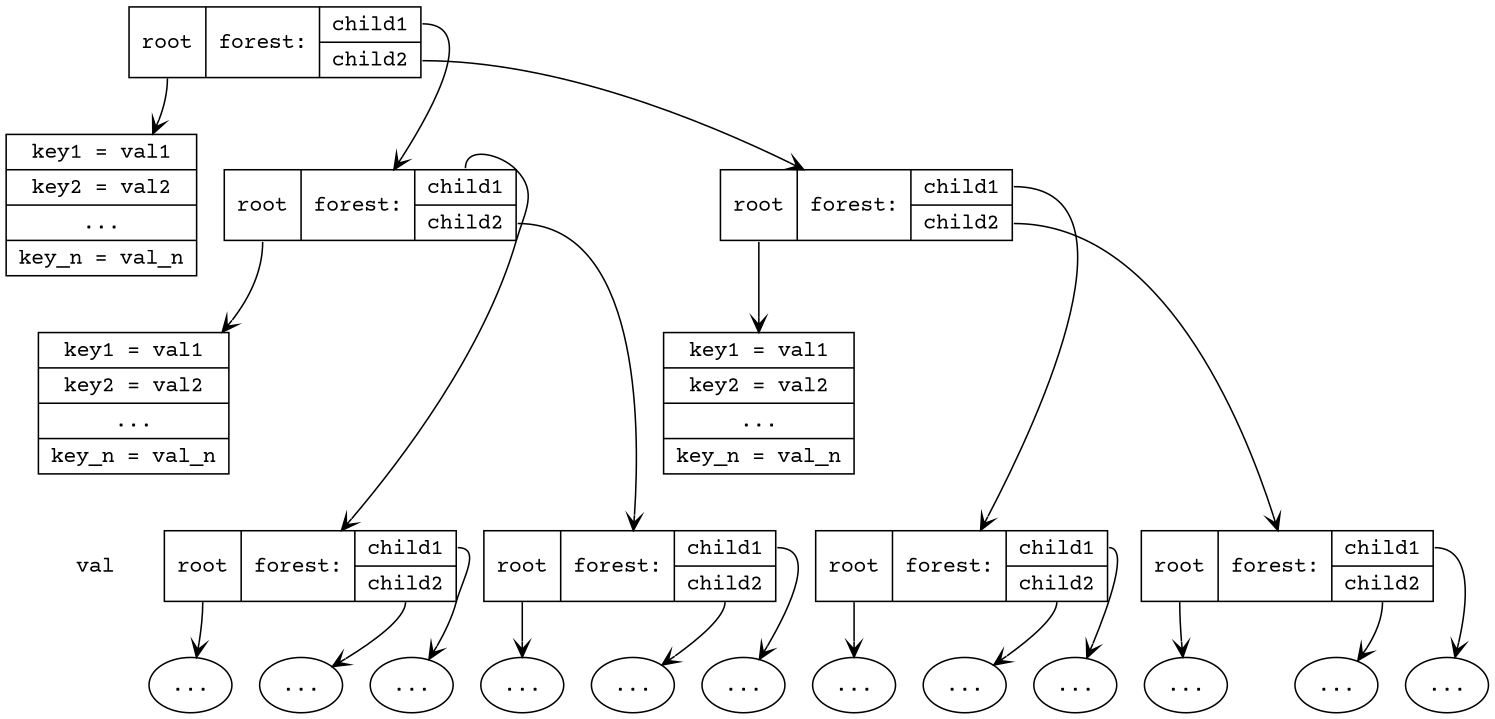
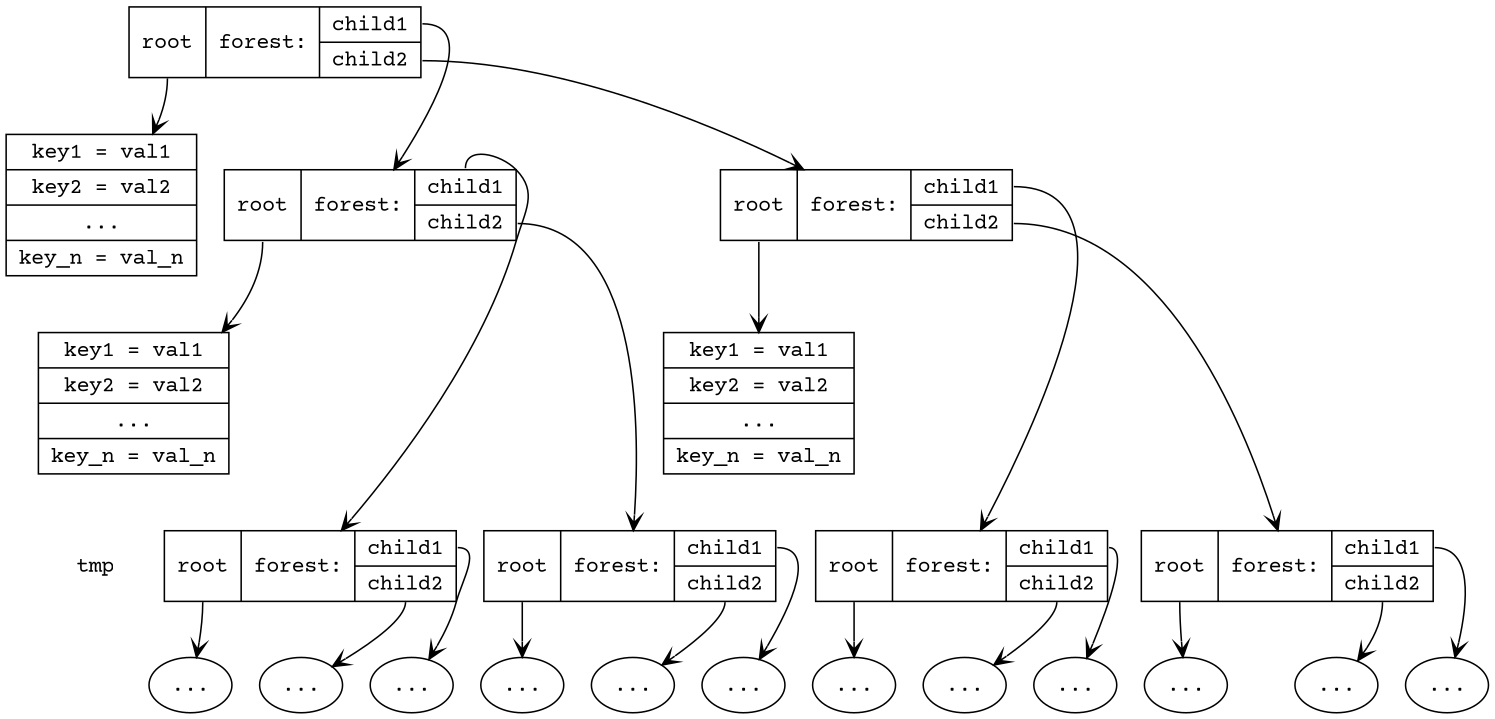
node "val": label "val" -> "tmp"
